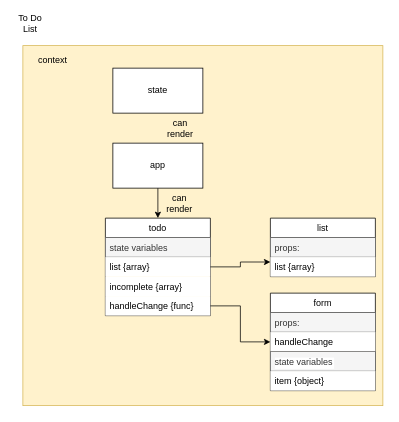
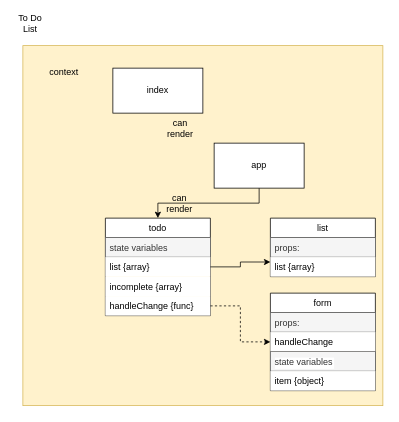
node "context": moved (53, 60) -> (64, 72)
node "state": label "state" -> "index"
node "app": moved (158, 165) -> (259, 165)
edge "handleChange {func}" -> "handleChange": style solid -> dashed
